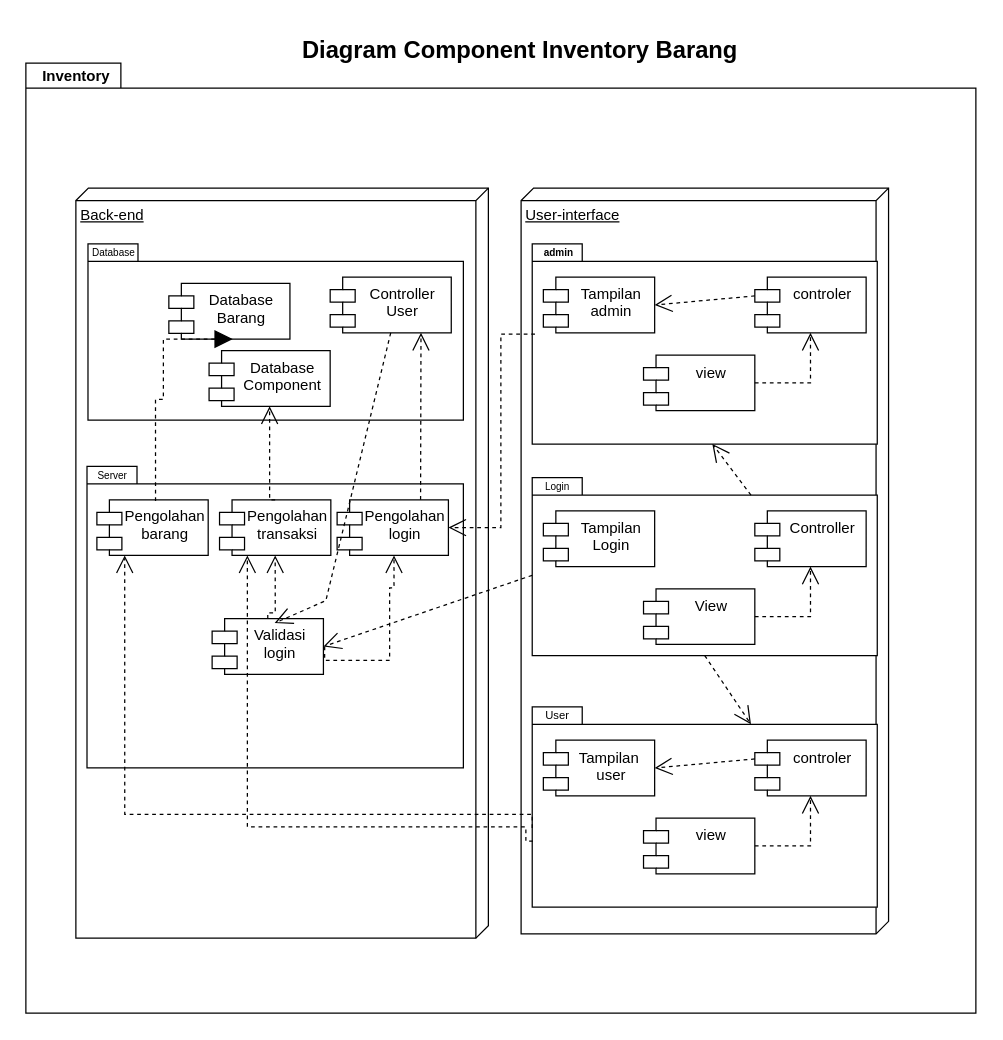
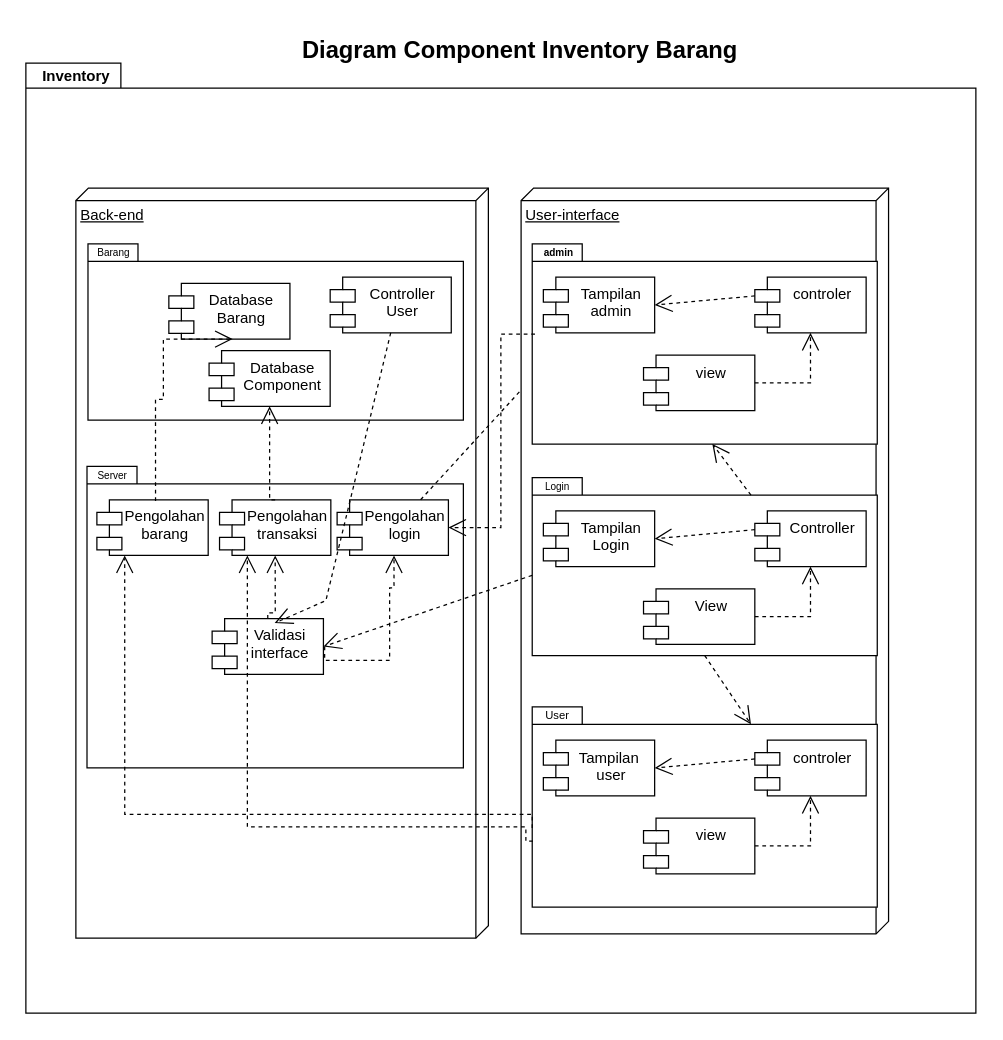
node "Database": label "Database" -> "Barang"
edge "Pengolahan barang" -> "Database Barang": arrowhead block -> open
edge "Pengolahan login" -> "Controller User": now "Pengolahan login" -> "Tampilan admin"
edge "Controller" -> "Tampilan Login": added
node "Validasi login": label "Validasi login" -> "Validasi interface"
